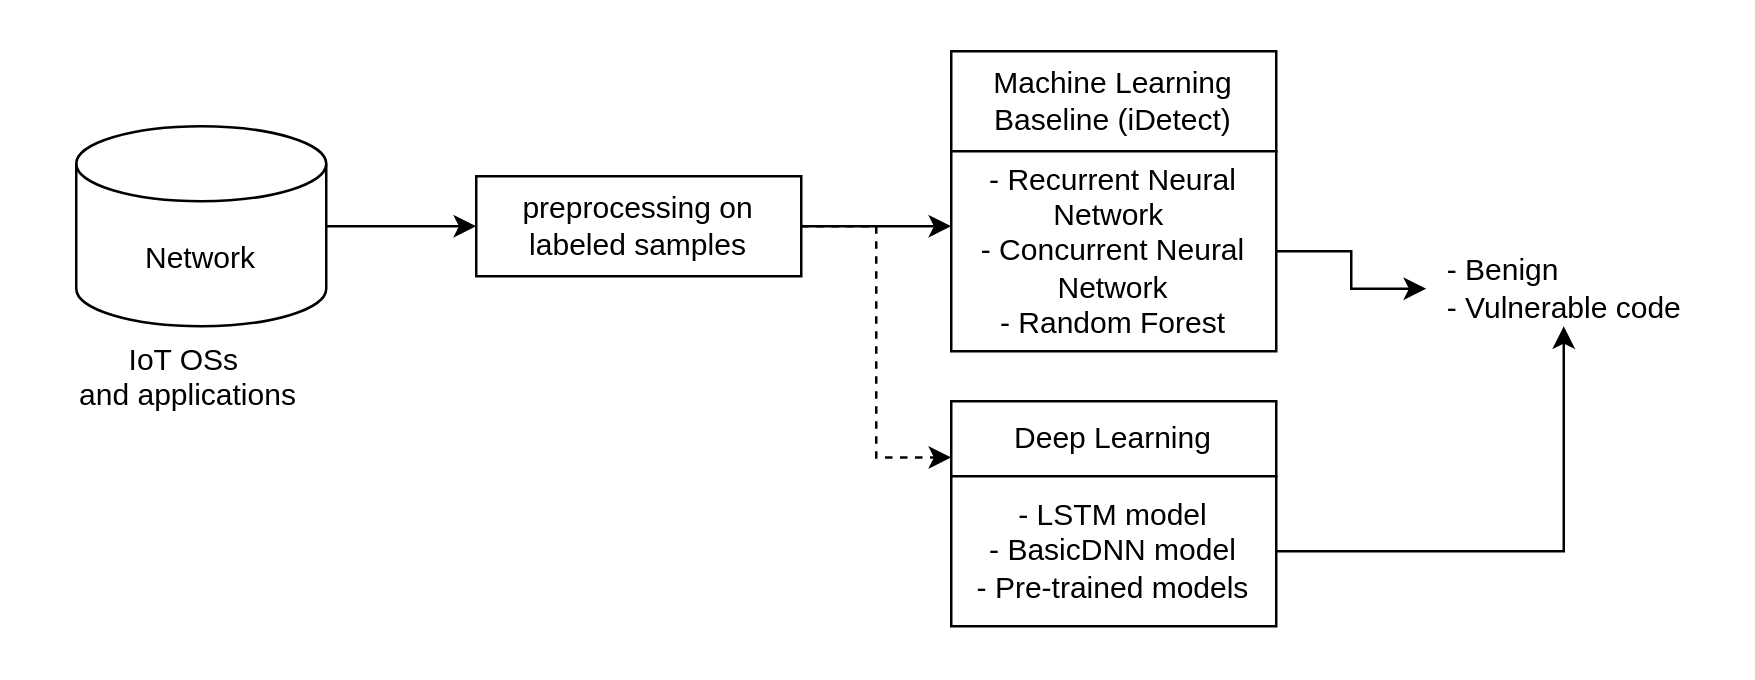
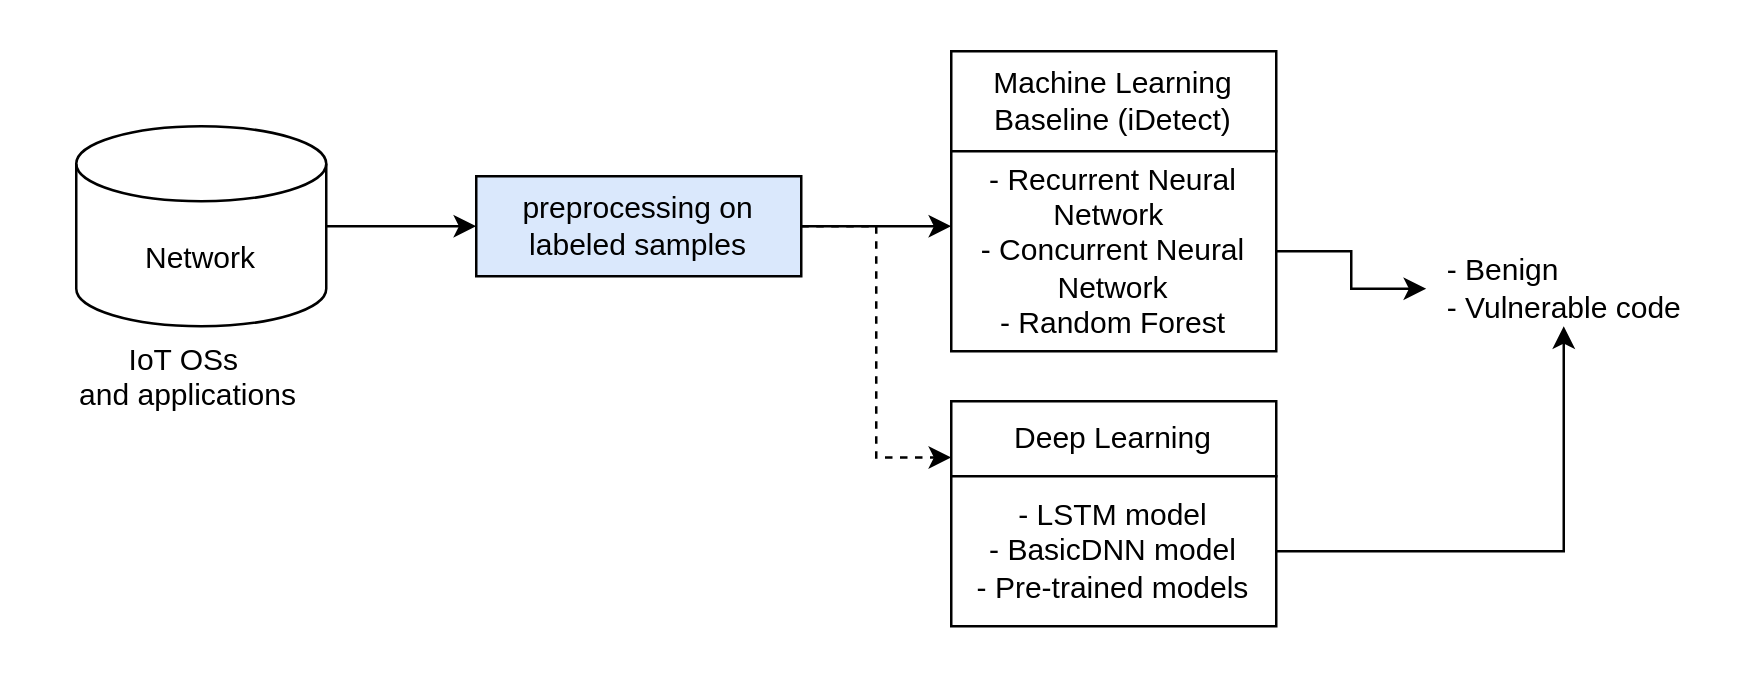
node "preprocessing on labeled samples": fillcolor #ffffff -> #dae8fc
